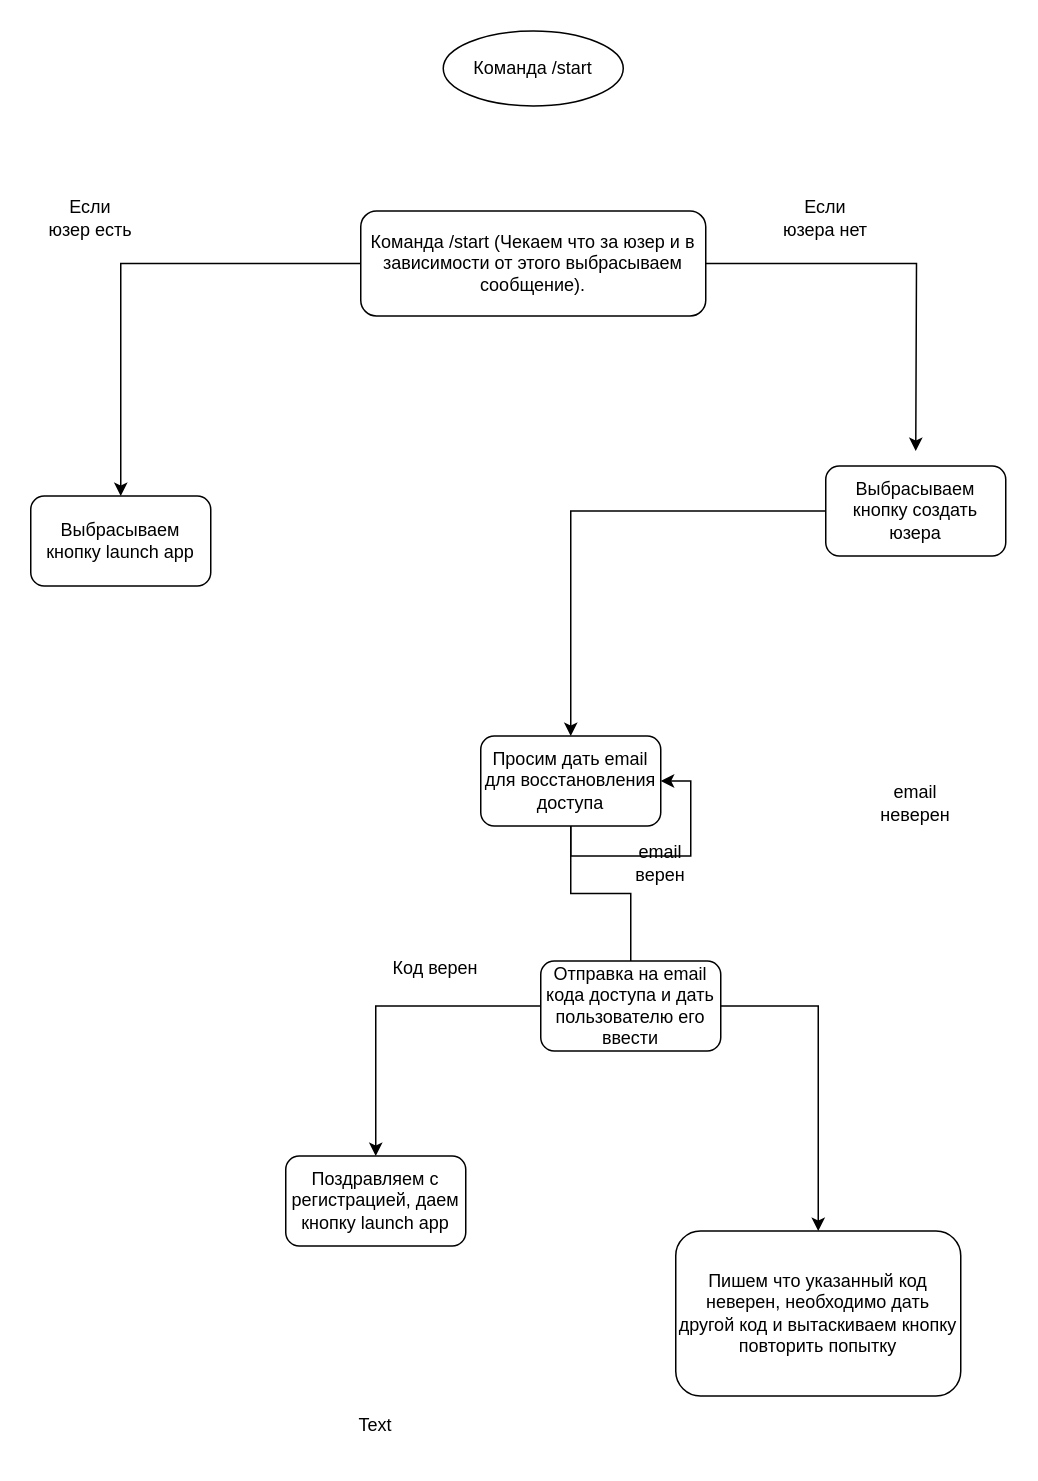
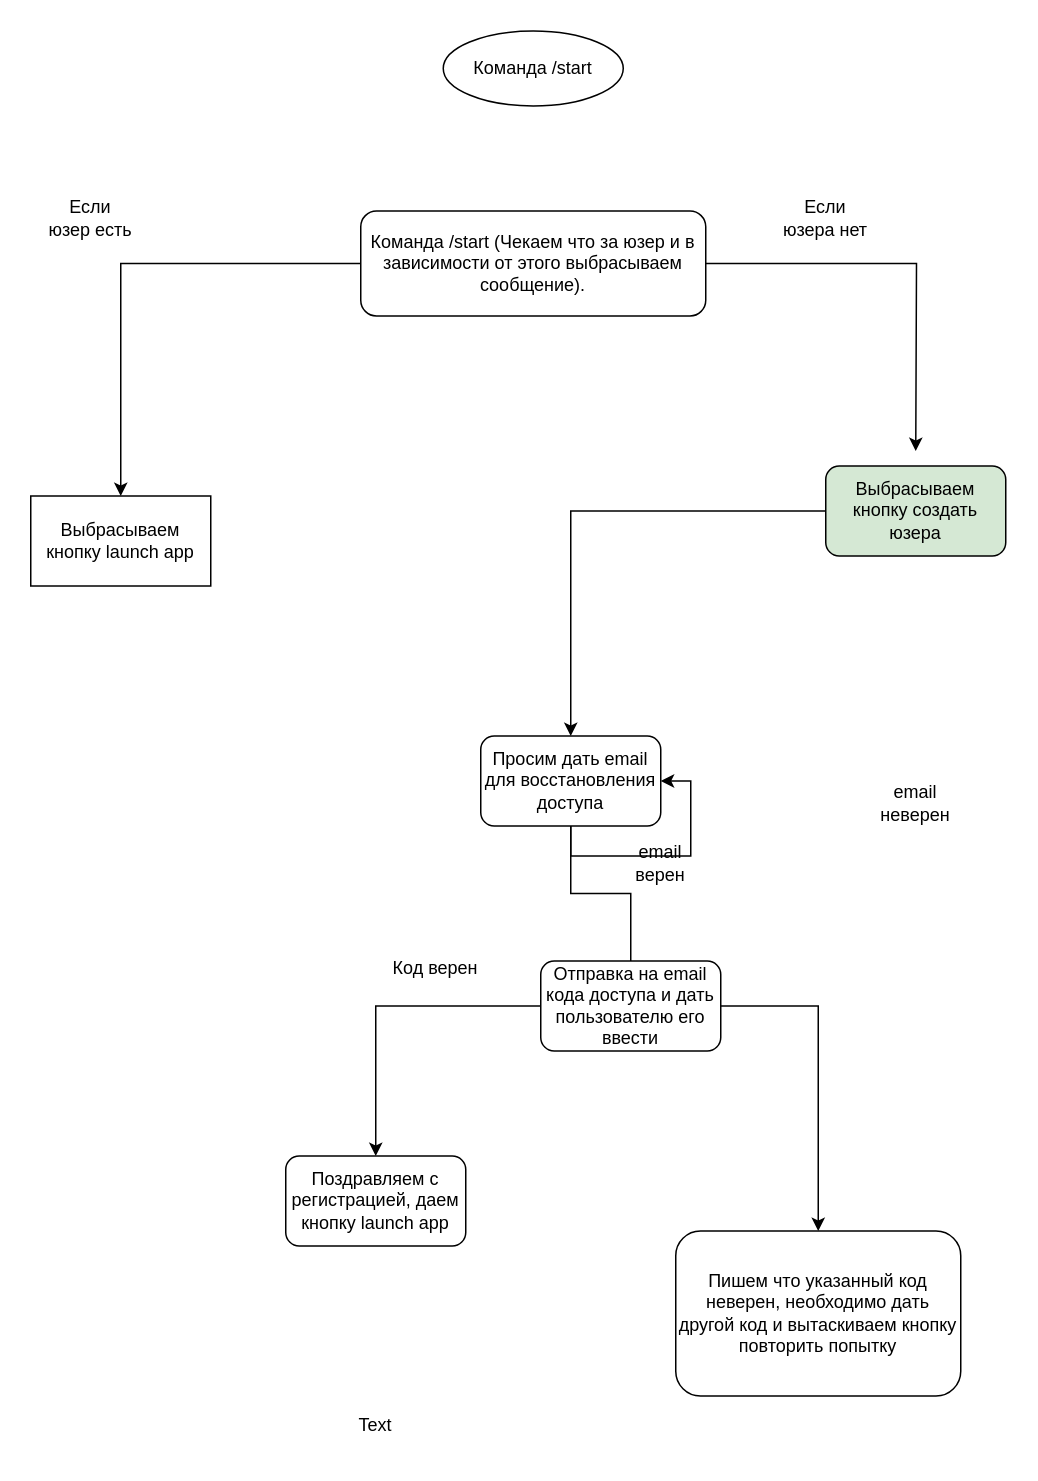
node "Выбрасываем кнопку создать юзера": fillcolor #ffffff -> #d5e8d4
node "Выбрасываем кнопку launch app": shape rounded rectangle -> rectangle
